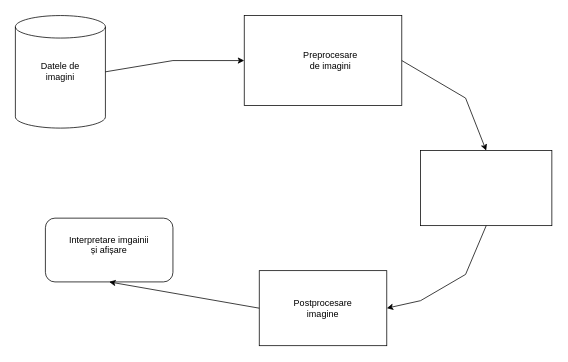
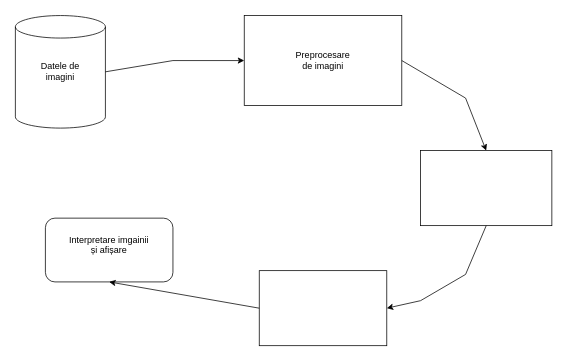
node "Preprocesare de imagini": moved (330, 60) -> (323, 60)
node "Postprocesare imagine": removed
